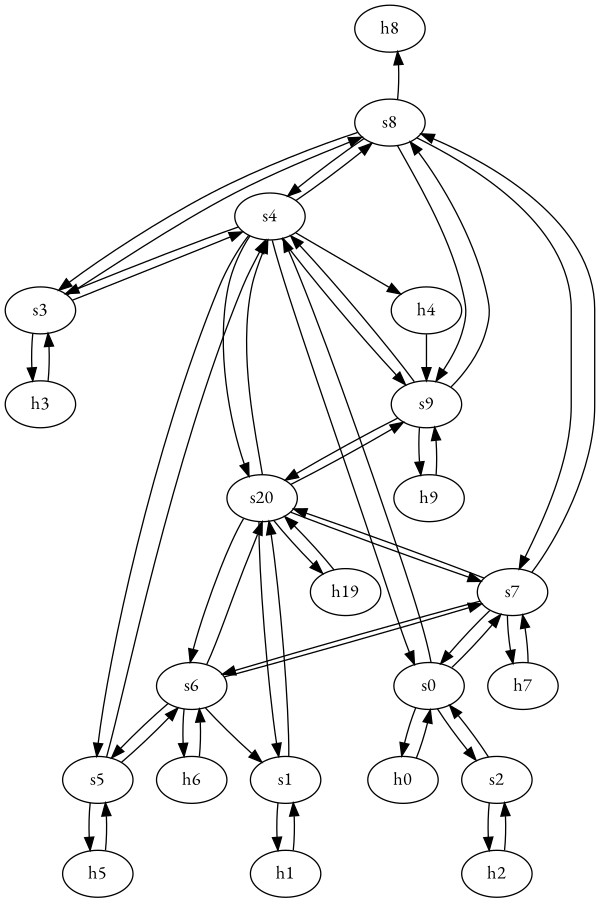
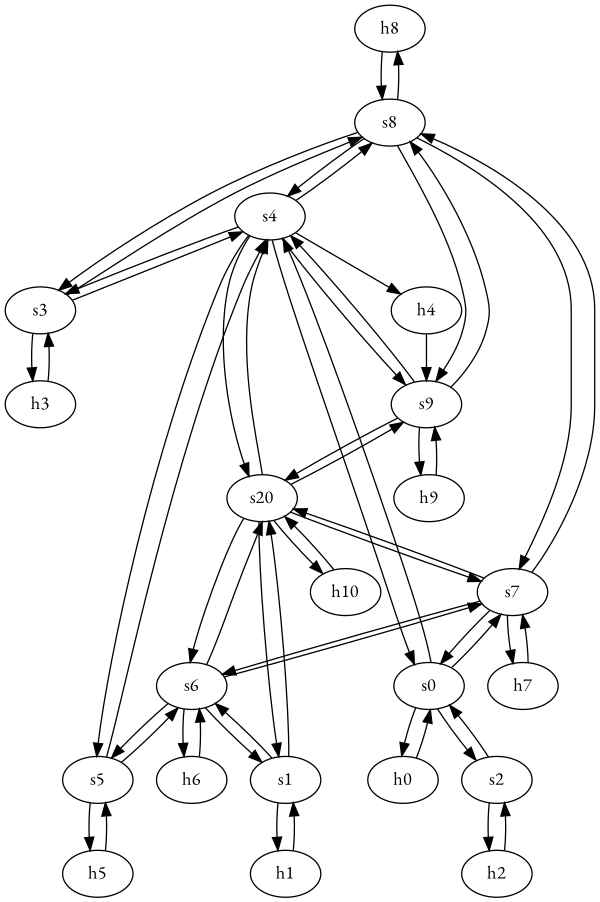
edge "h8" -> "s8": added
node "h19": label "h19" -> "h10"
edge "s1" -> "s6": added
